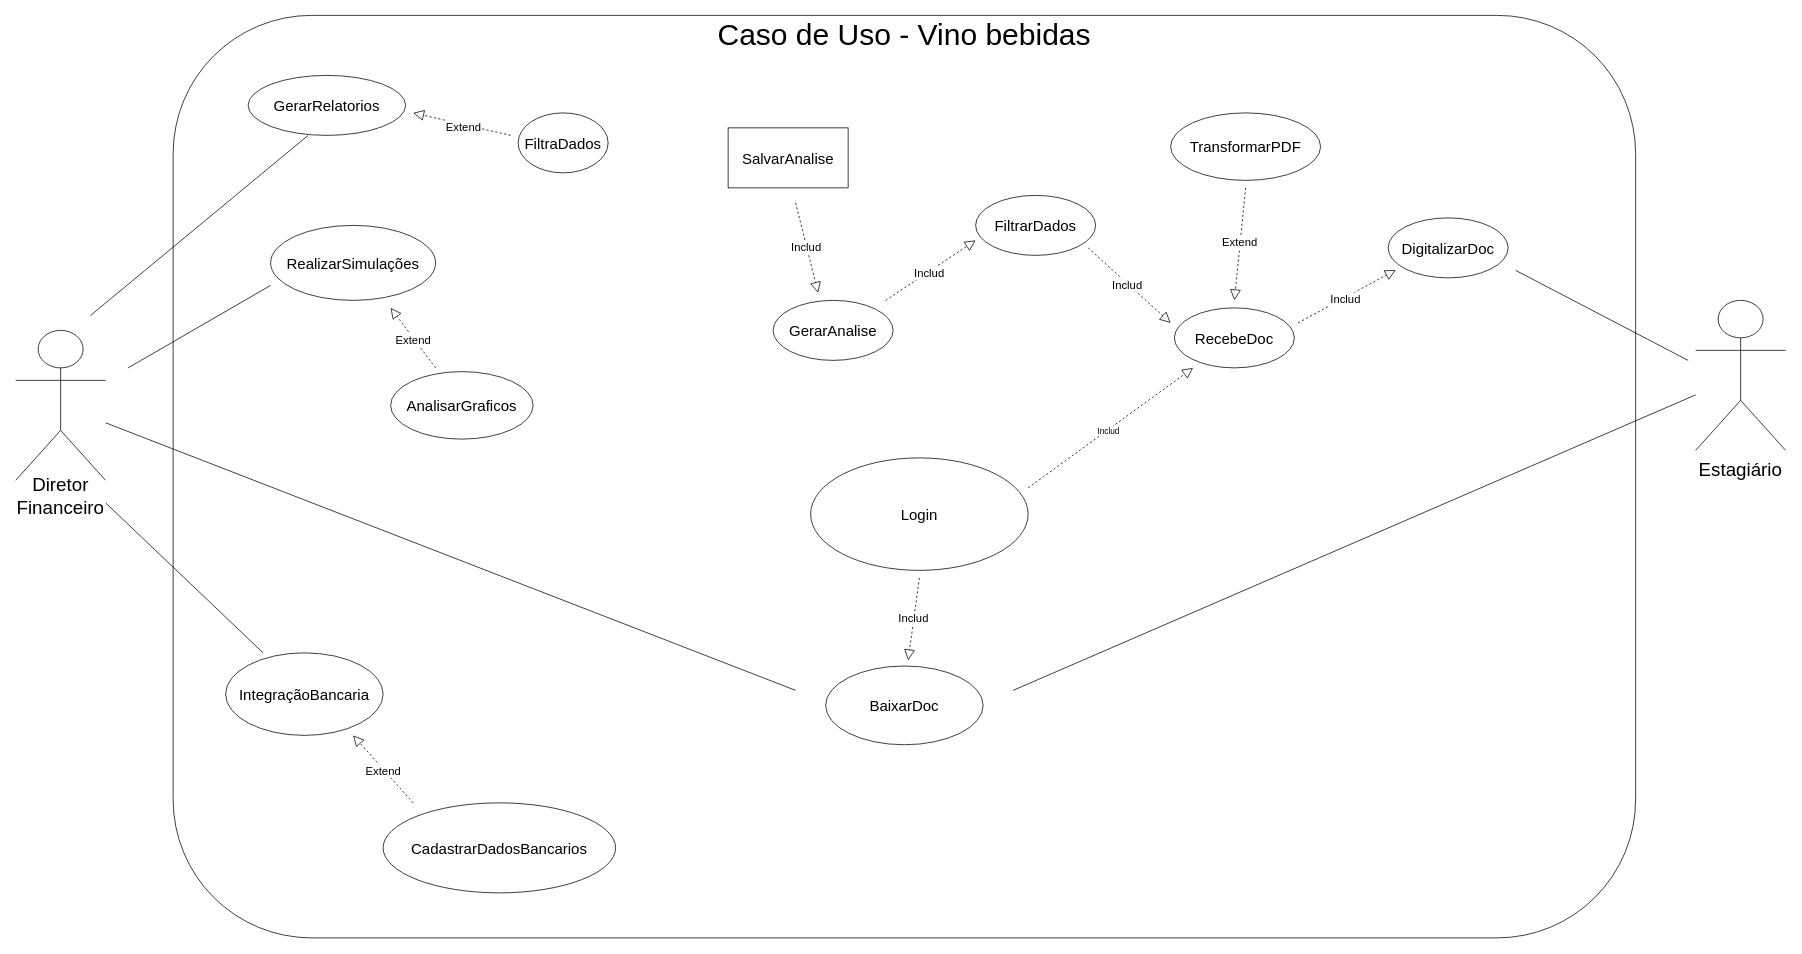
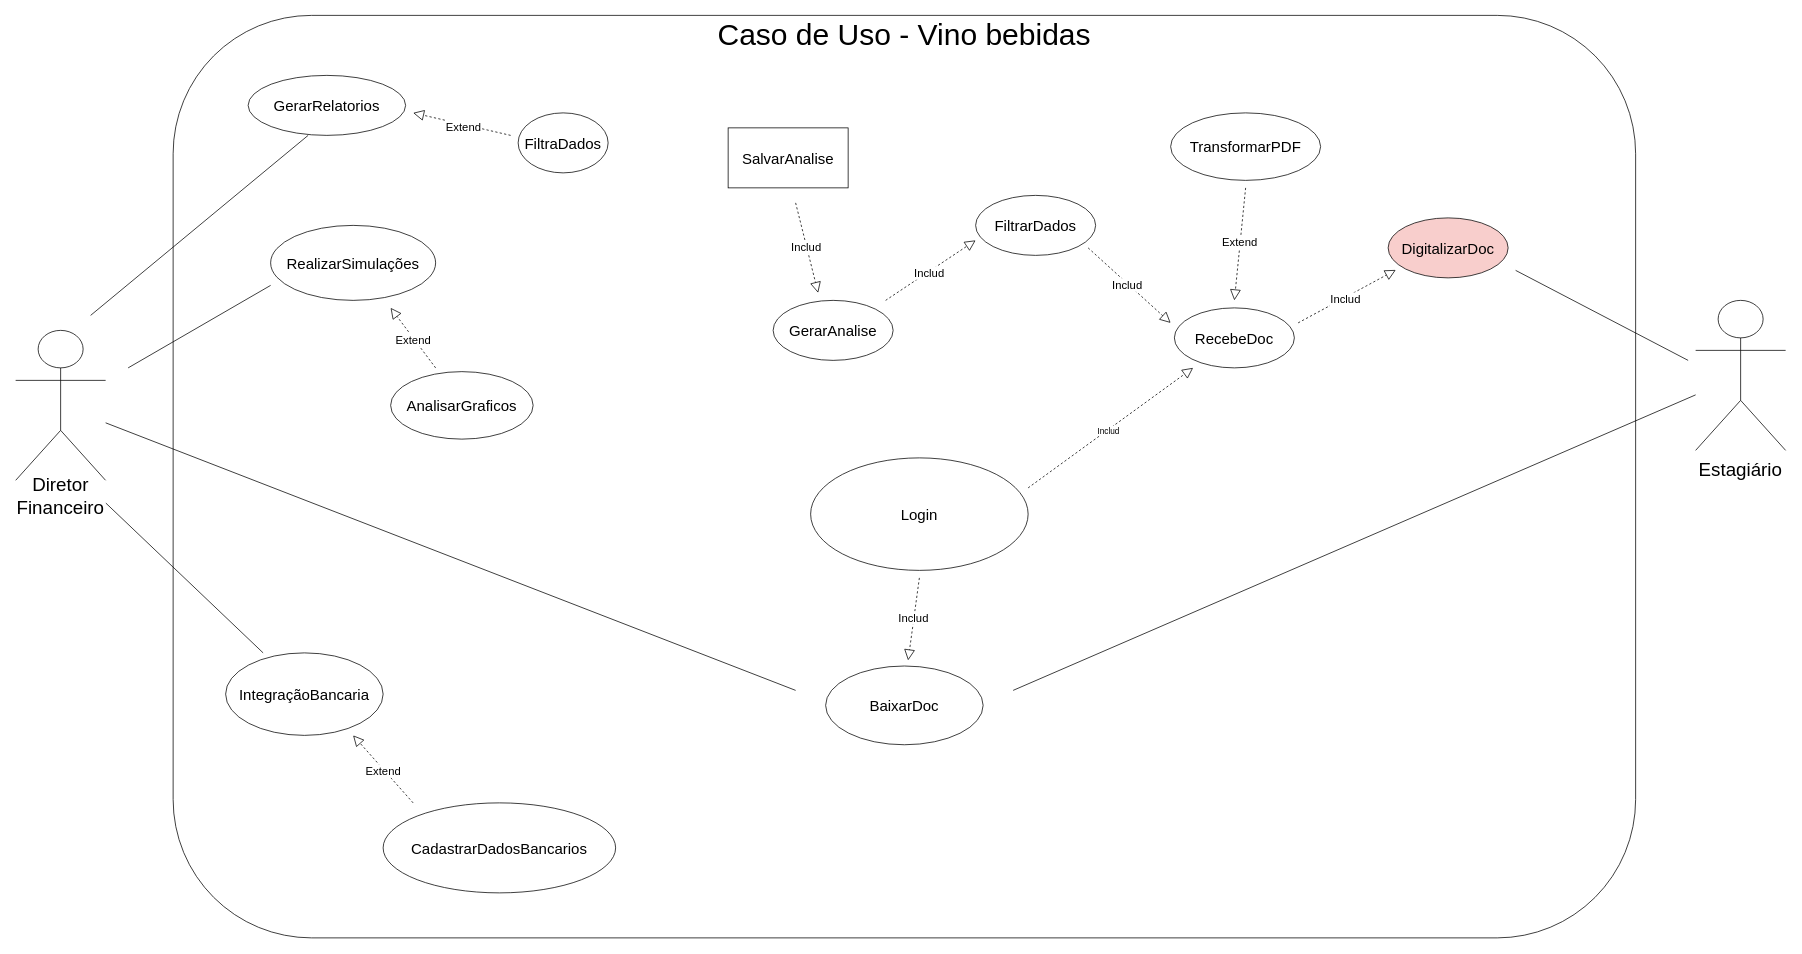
node "DigitalizarDoc": fillcolor #ffffff -> #f8cecc
